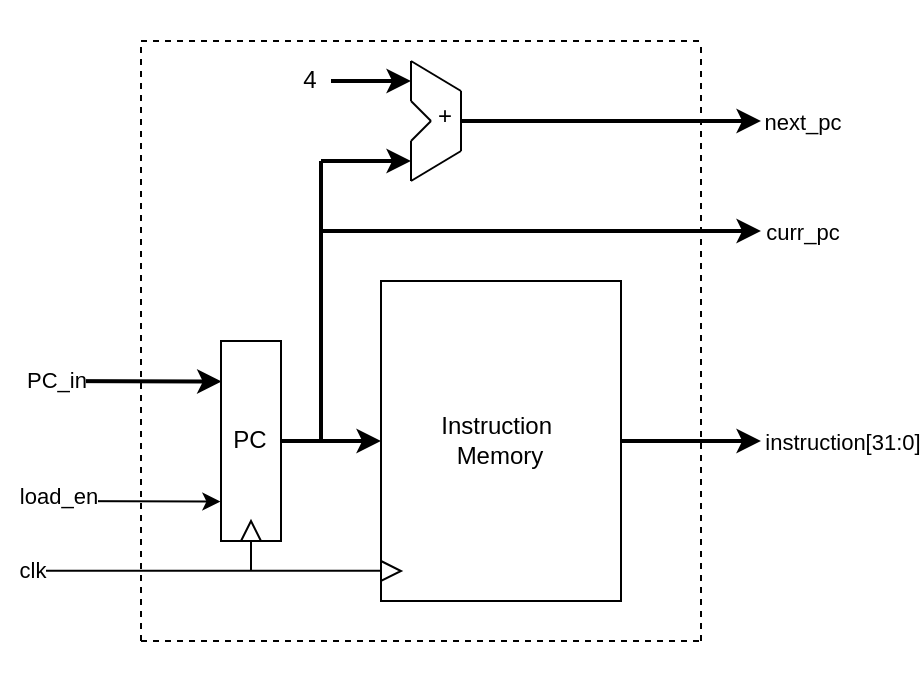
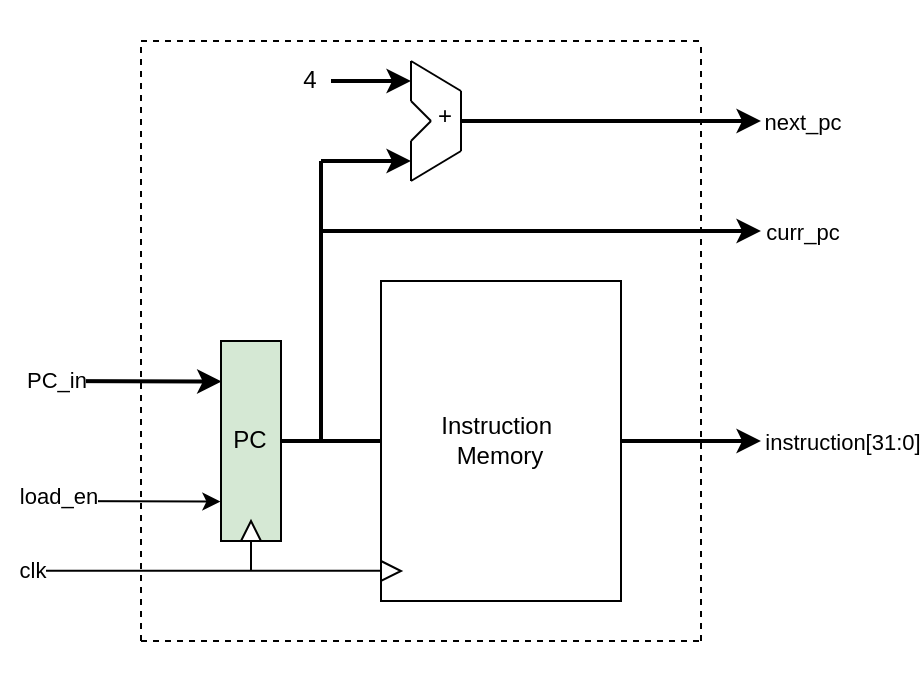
node "PC": fillcolor #ffffff -> #d5e8d4
edge "PC" -> "Instruction Memory": arrowhead classic -> none
